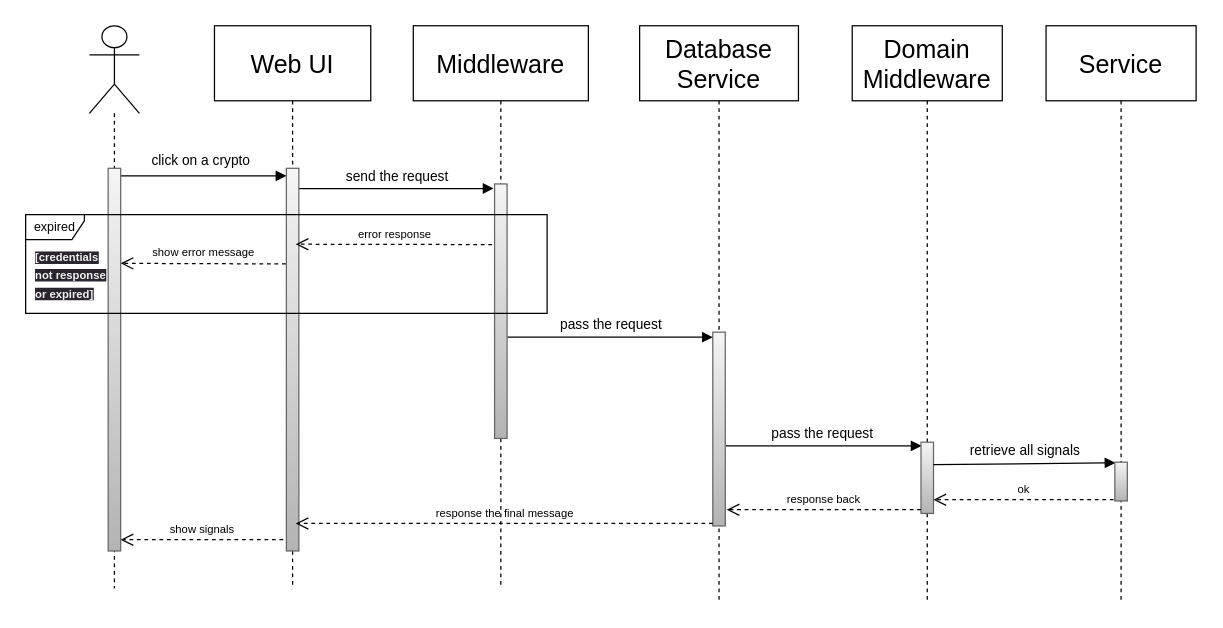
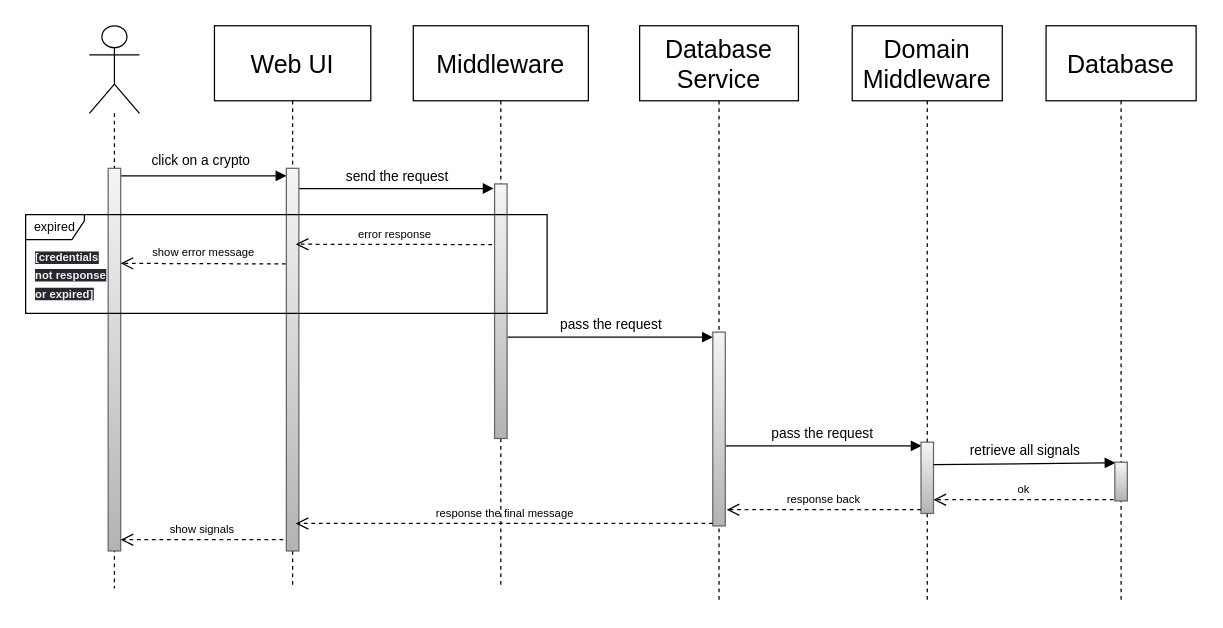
node "Service": label "Service" -> "Database"
